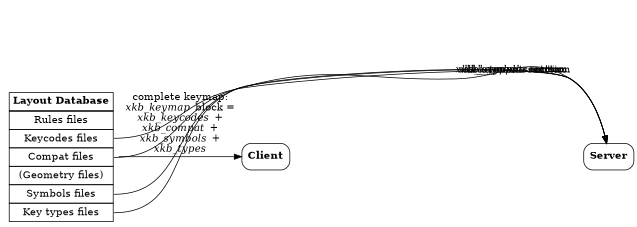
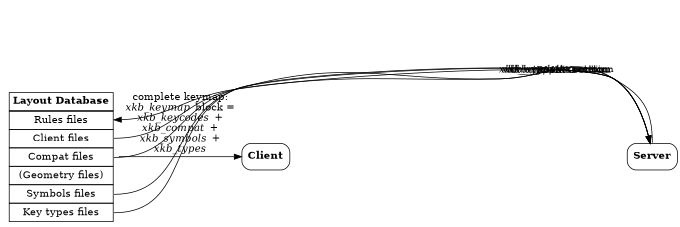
edge "Server" -> "Layout Database": added, label "RMLVO"
node "Layout Database": text "Keycodes files" -> "Client files"
